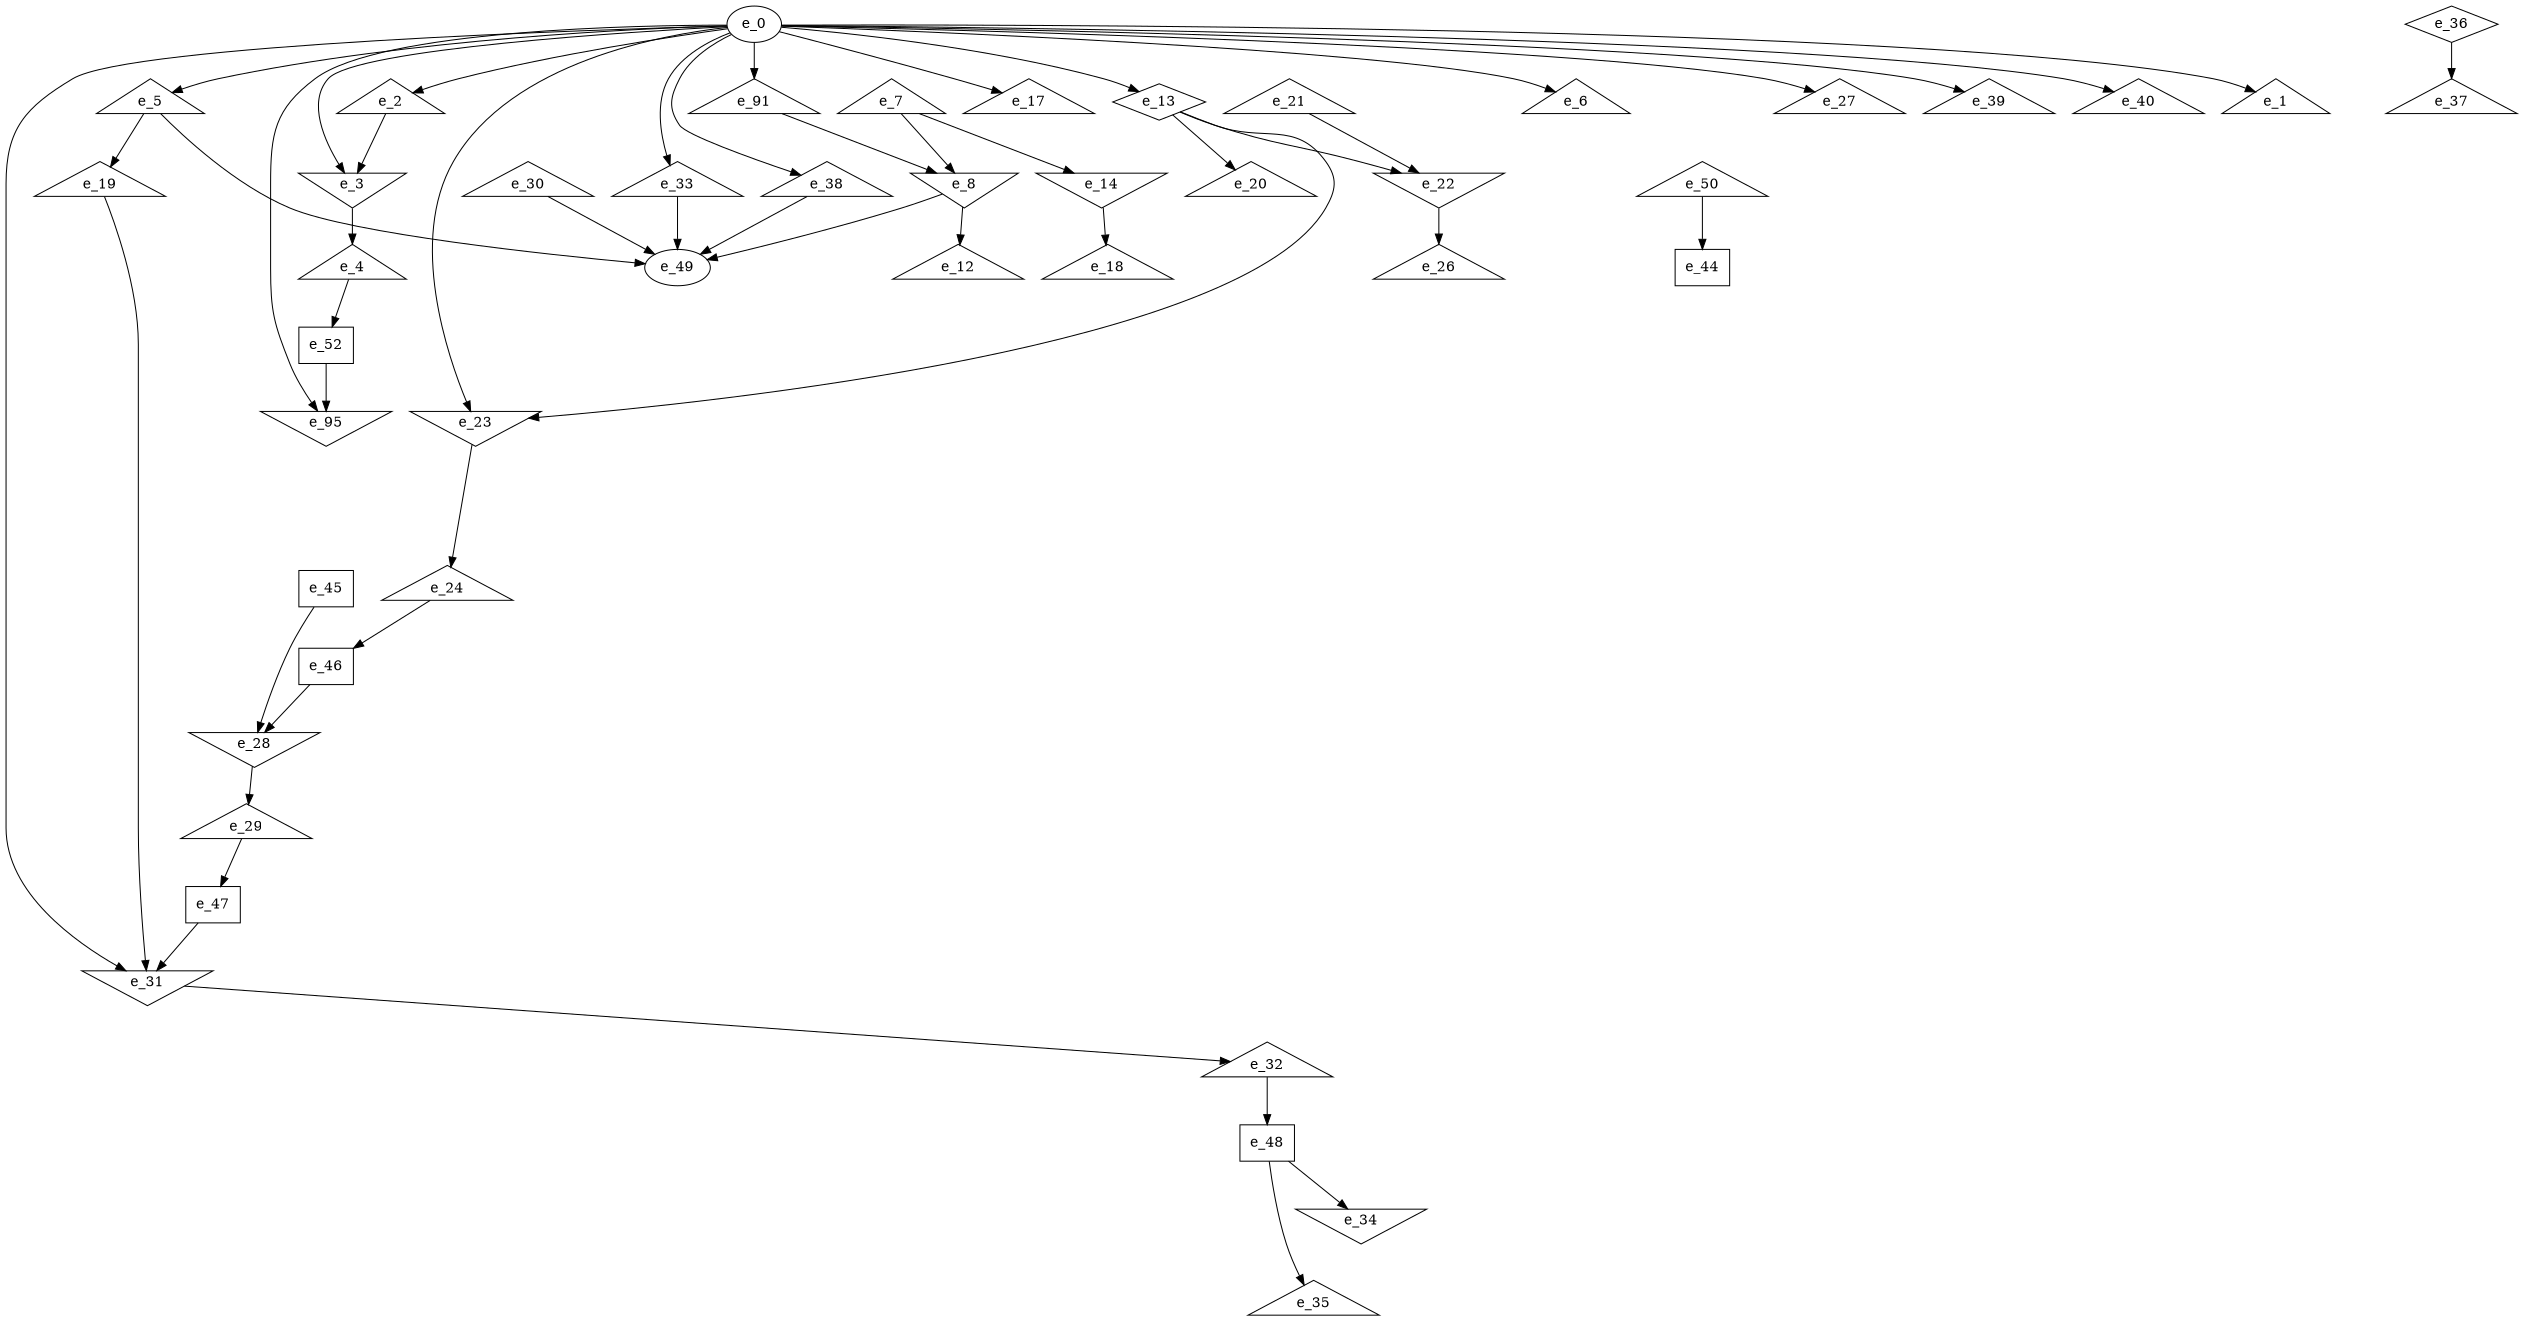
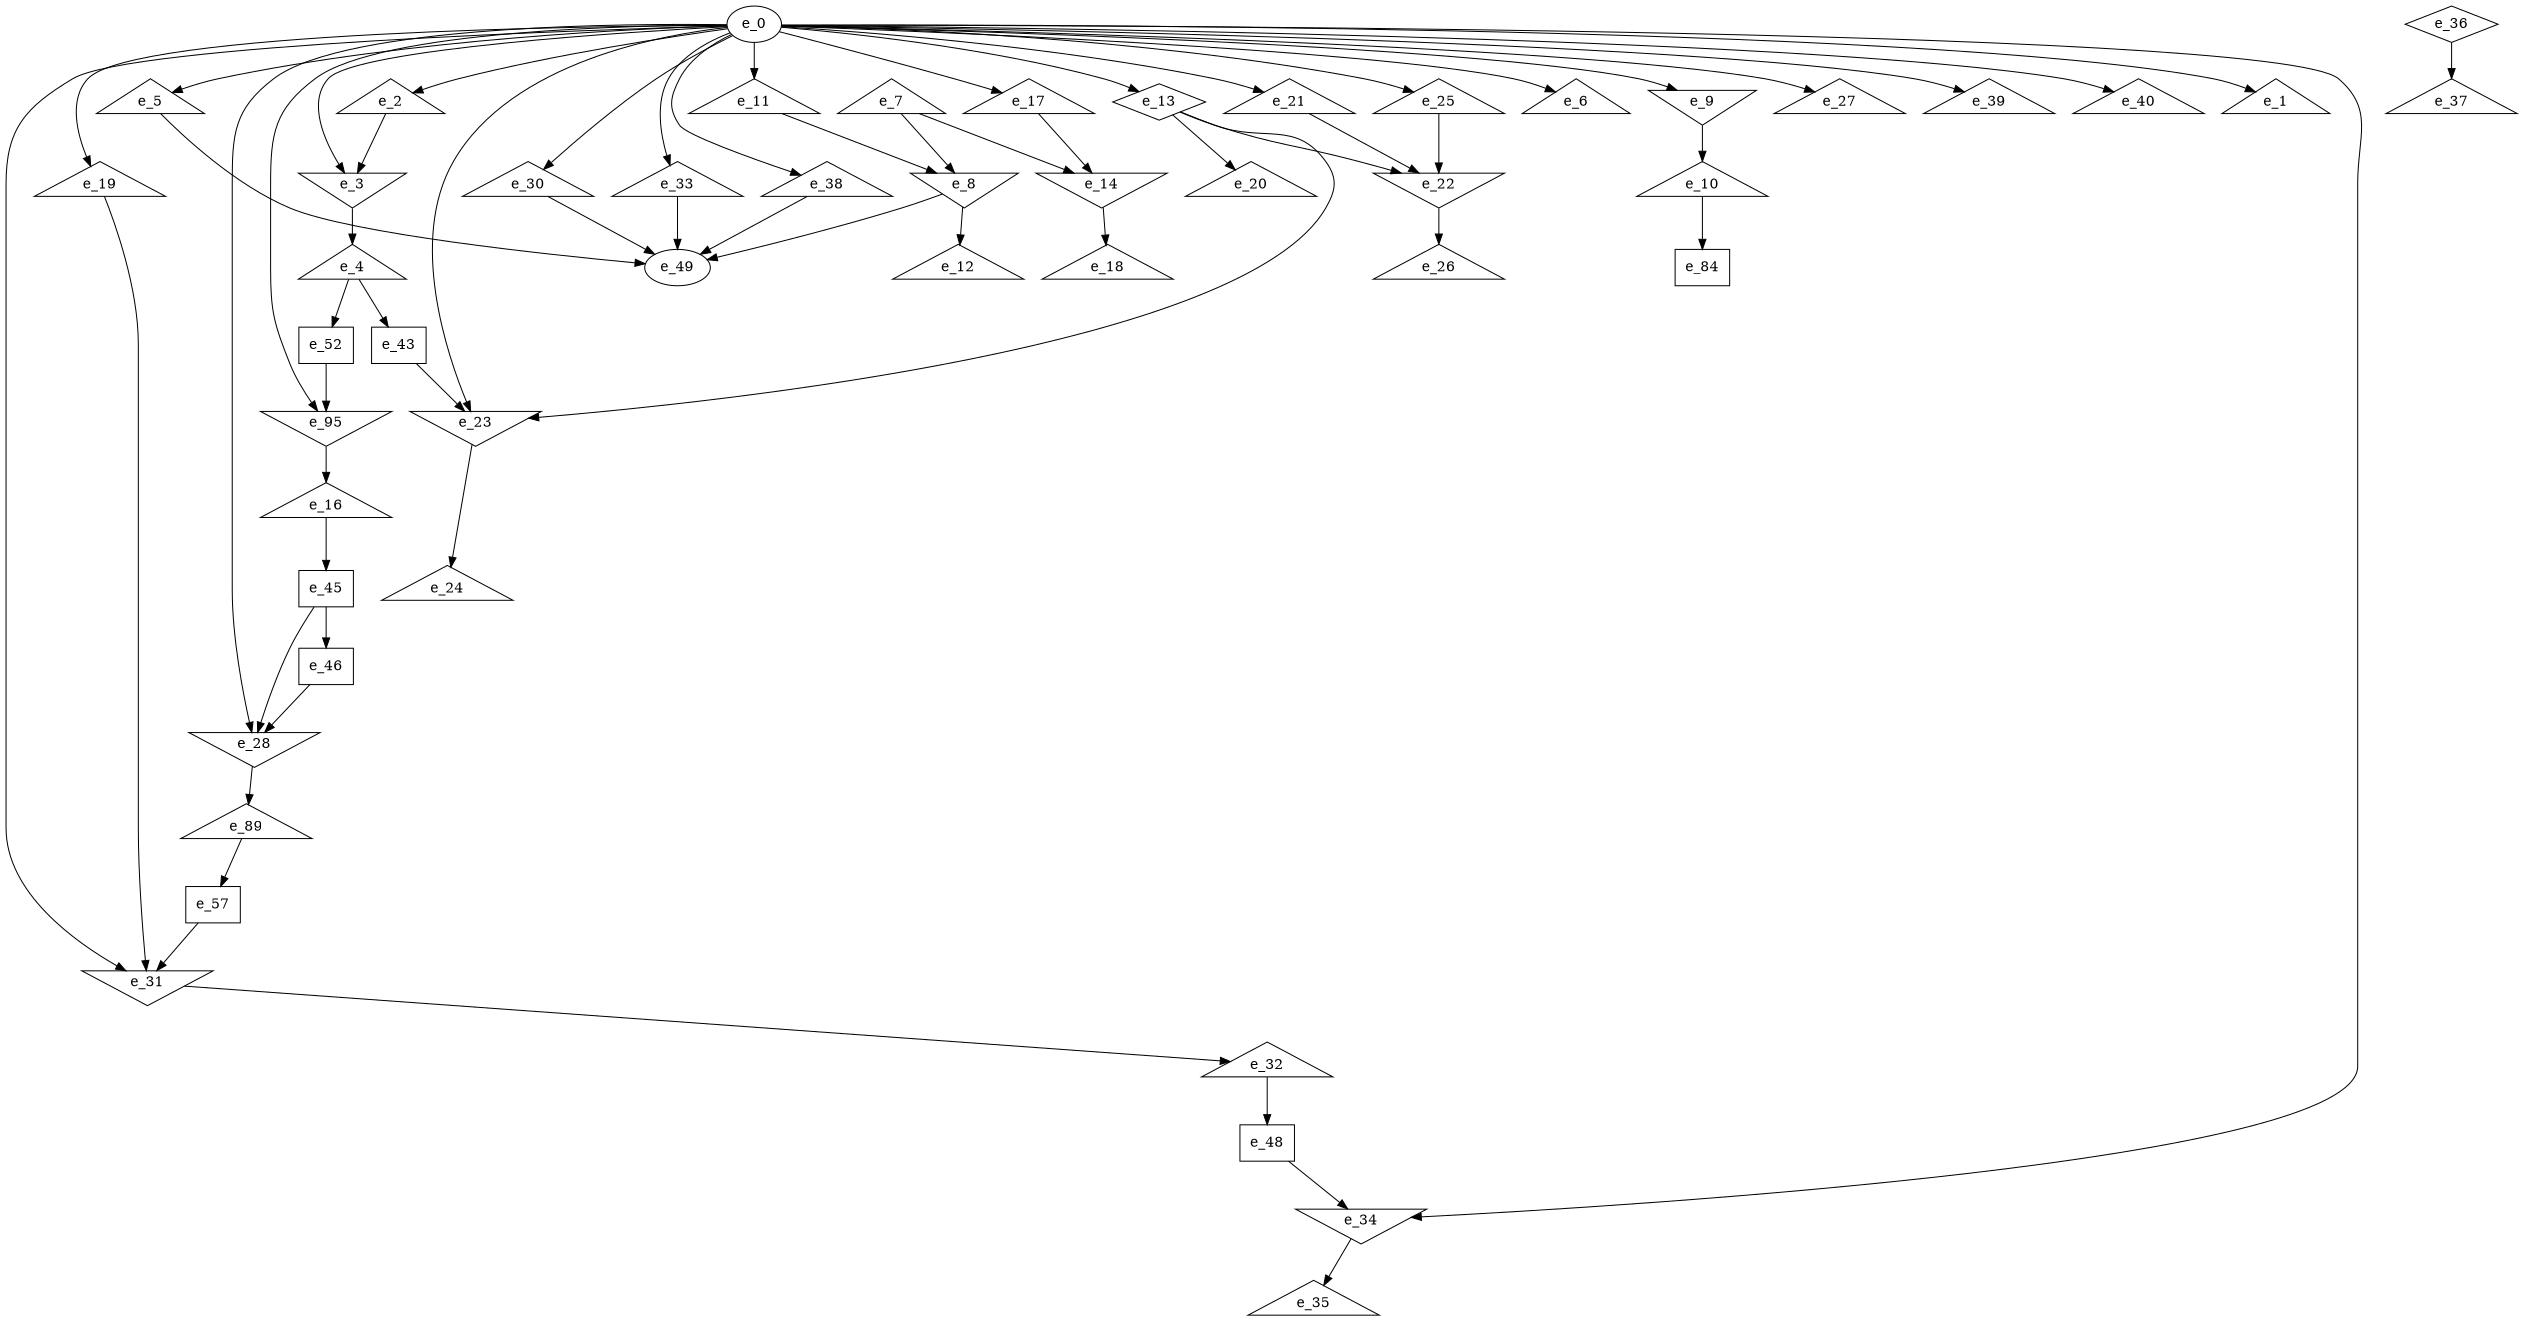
edge "e_0" -> "e_21": added
edge "e_0" -> "e_30": added
node "e_91": label "e_91" -> "e_11"
node "e_25": added
node "e_9": added
edge "e_5" -> "e_19": now "e_0" -> "e_19"
edge "e_17" -> "e_14": added
edge "e_0" -> "e_28": added
node "e_50": label "e_50" -> "e_10"
node "e_44": label "e_44" -> "e_84"
edge "e_0" -> "e_34": added
node "e_43": added
node "e_16": added
edge "e_24" -> "e_46": now "e_45" -> "e_46"
node "e_29": label "e_29" -> "e_89"
node "e_47": label "e_47" -> "e_57"
edge "e_48" -> "e_35": now "e_34" -> "e_35"
